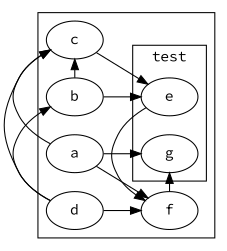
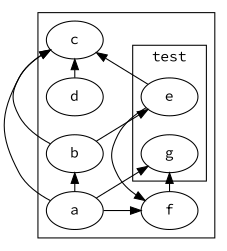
edge "c" -> "e": reversed
edge "d" -> "b": now "a" -> "b"
edge "d" -> "f": removed
